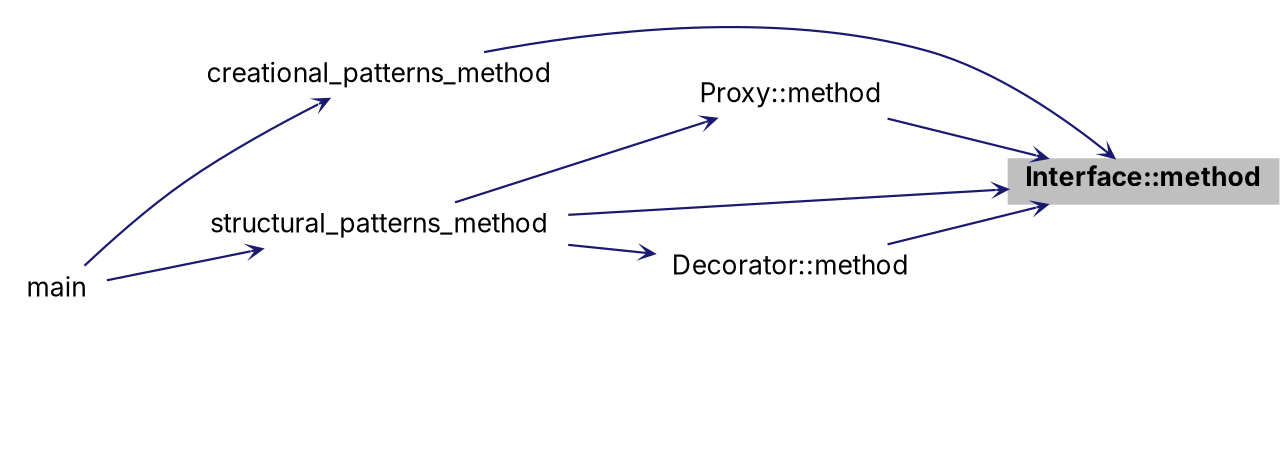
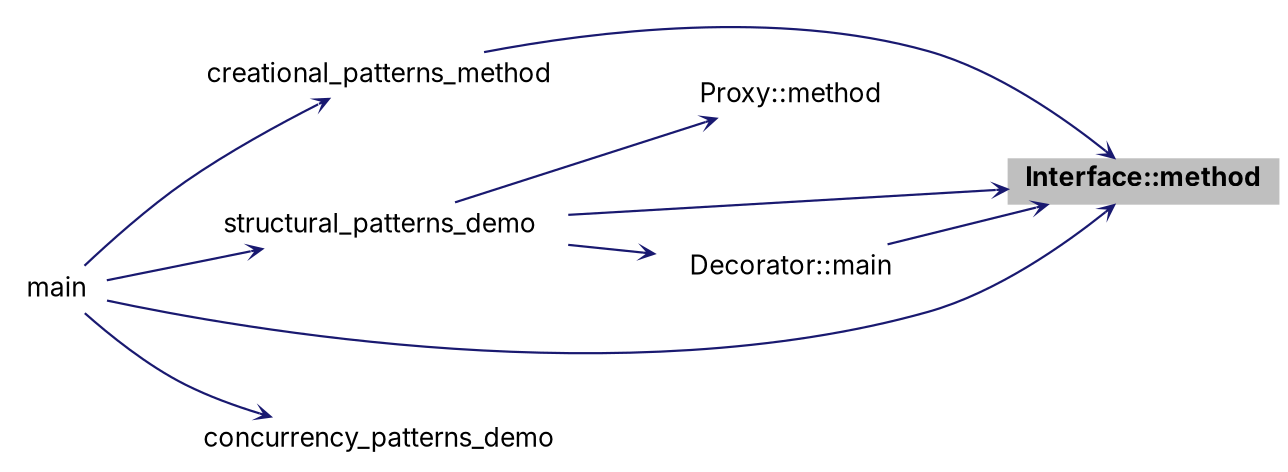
edge "Proxy::method" -> "Interface::method": now "main" -> "Interface::method"
node "structural_patterns_method": label "structural_patterns_method" -> "structural_patterns_demo"
node "Decorator::method": label "Decorator::method" -> "Decorator::main"
node "concurrency_patterns_demo": added
